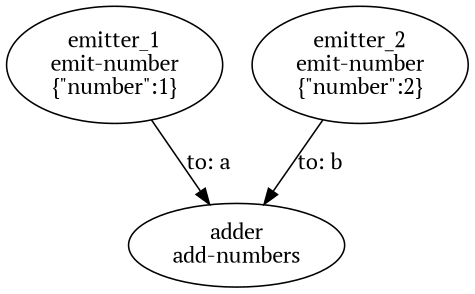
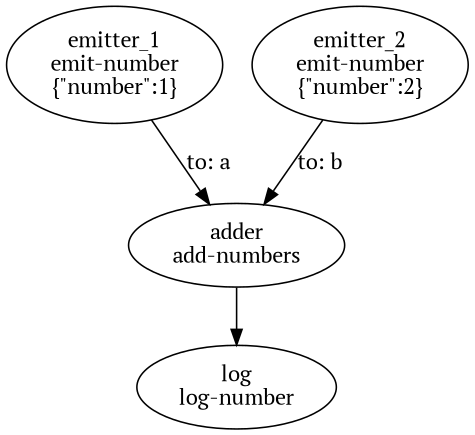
node "log log-number": added
